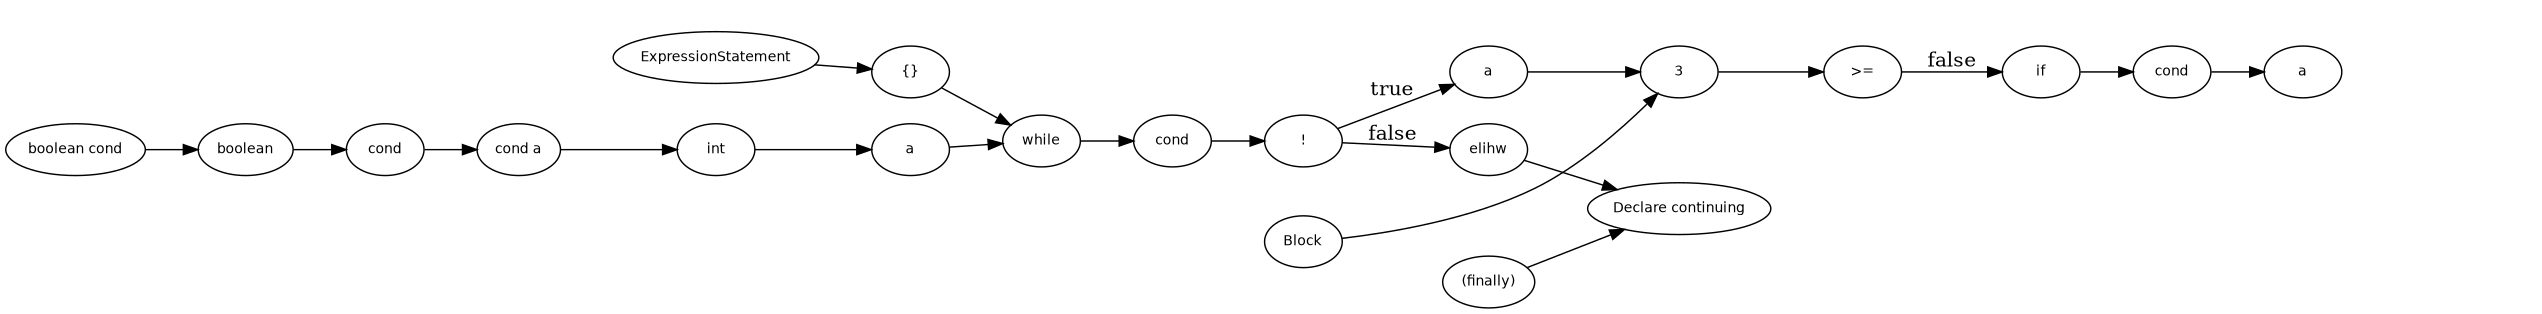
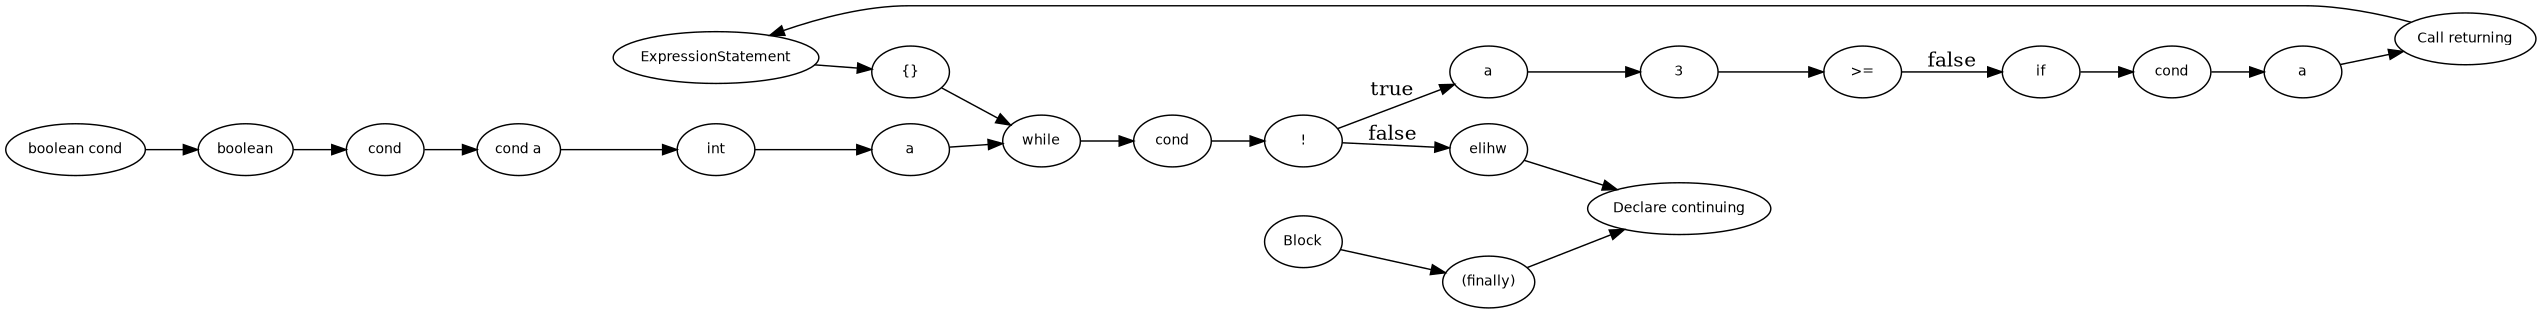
node "Call returning": added
edge "Block" -> "3": now "Block" -> "(finally)"
